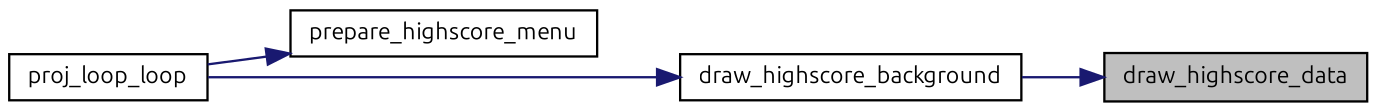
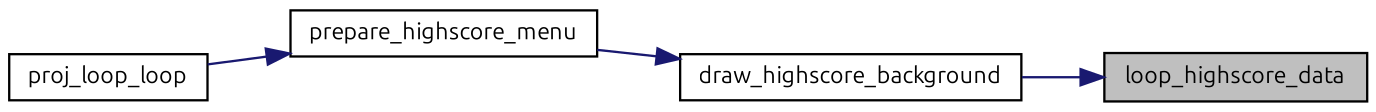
edge "proj_loop_loop" -> "draw_highscore_background": now "prepare_highscore_menu" -> "draw_highscore_background"
node "draw_highscore_data": label "draw_highscore_data" -> "loop_highscore_data"
